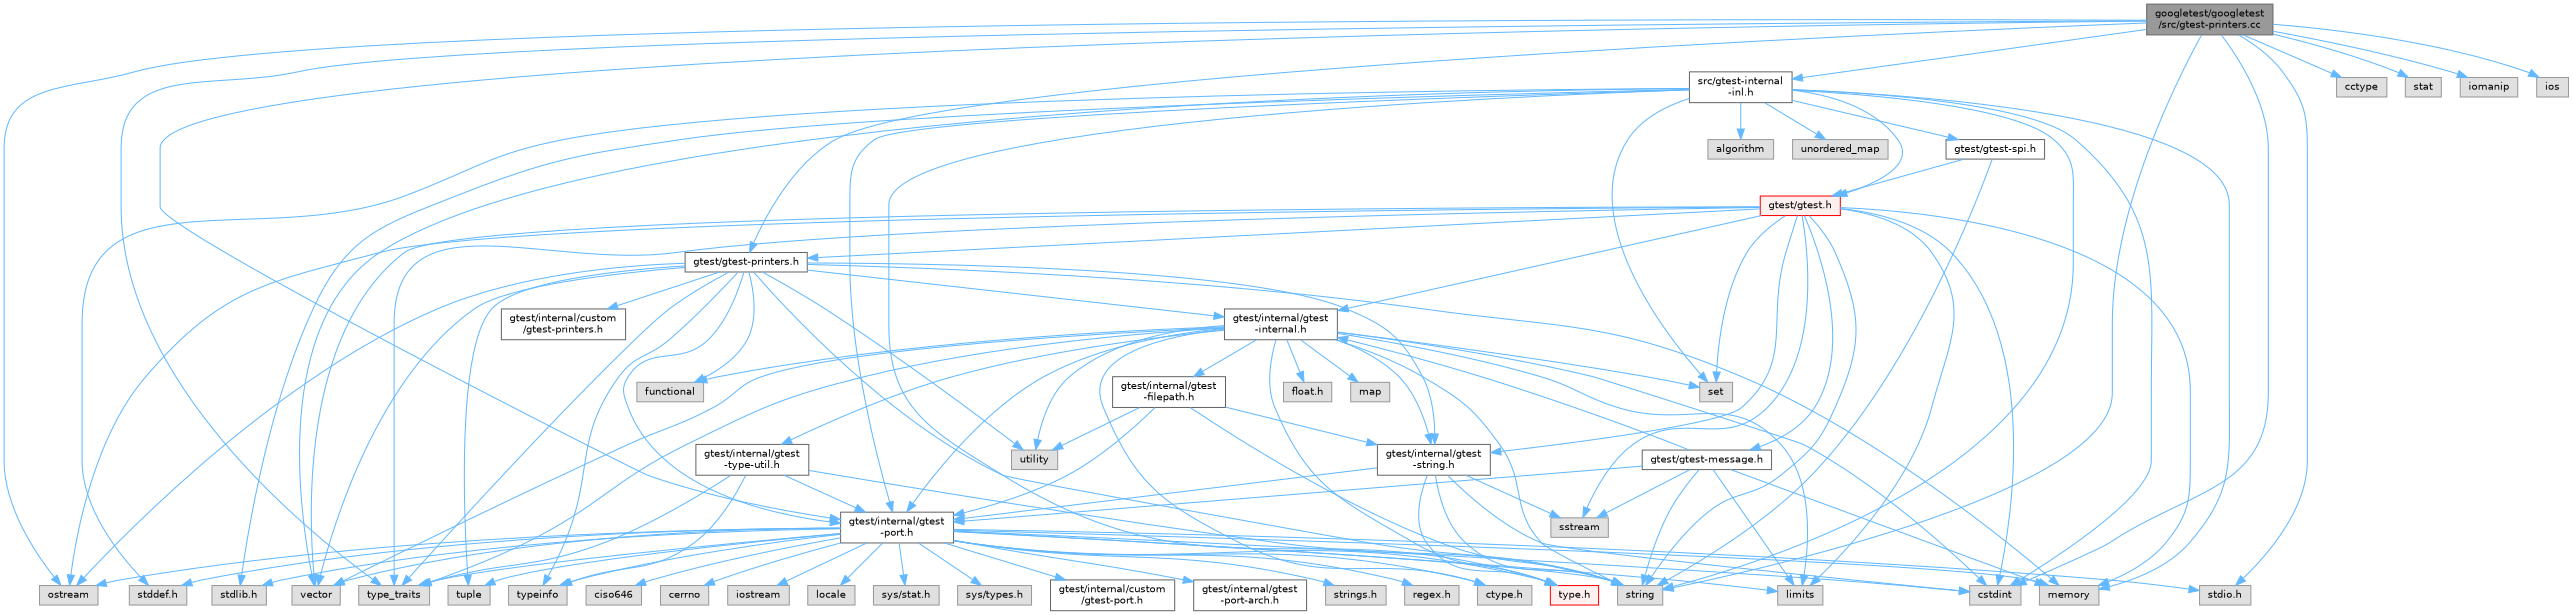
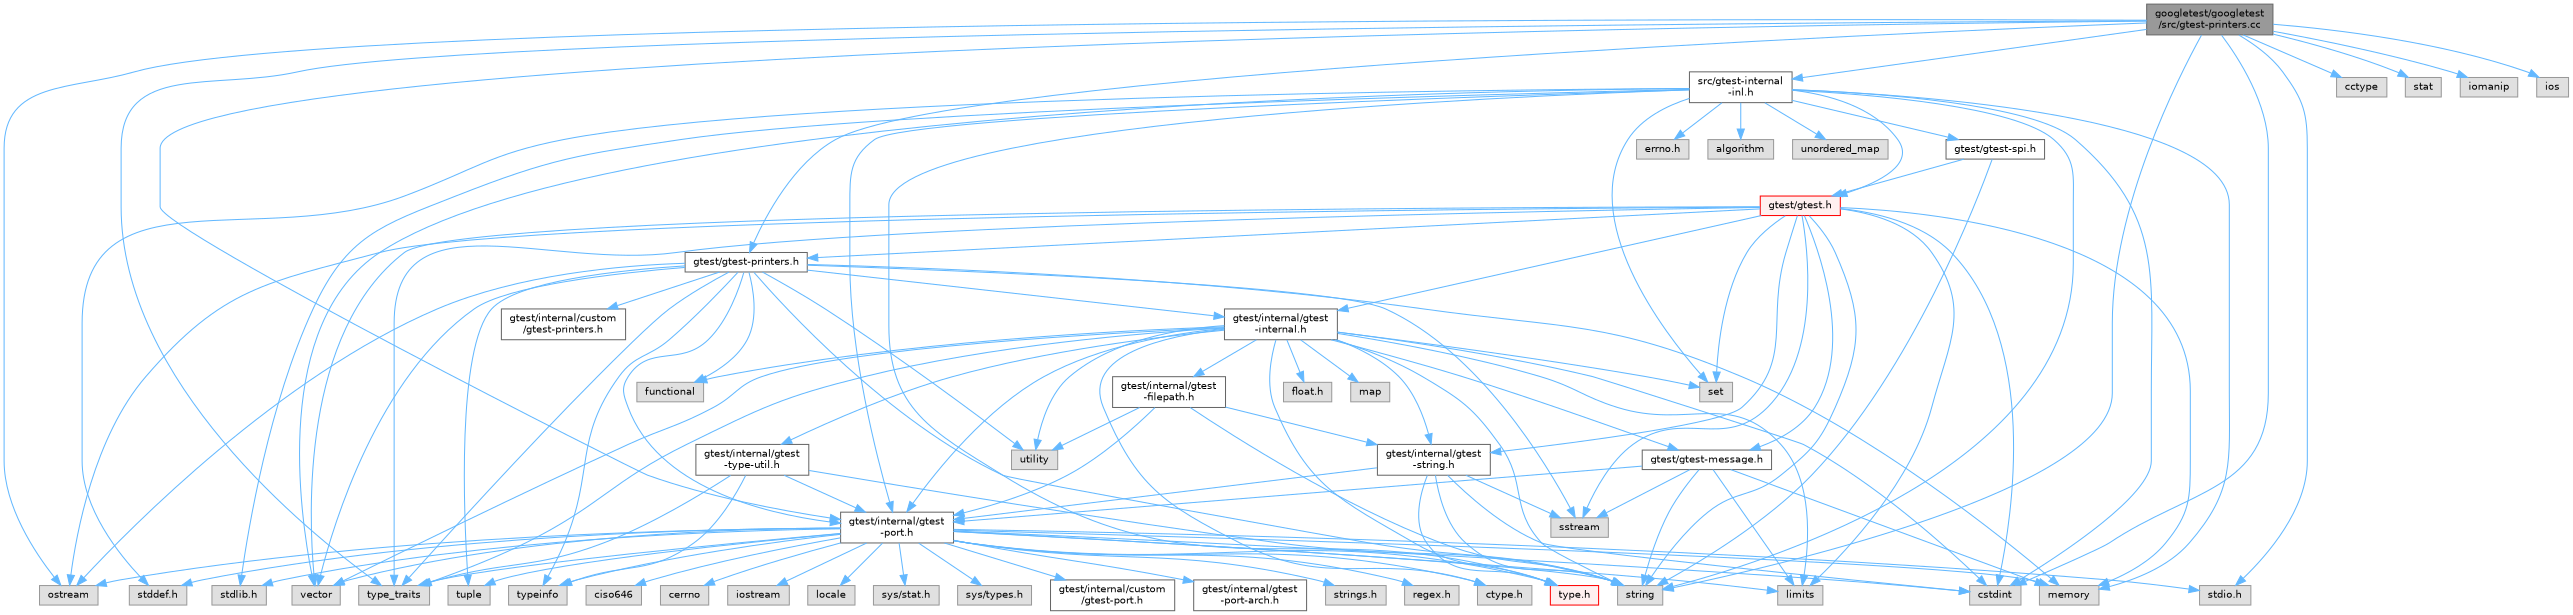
node "errno.h": added
edge "gtest/gtest-printers.h" -> "gtest/internal/gtest -string.h": now "gtest/gtest-printers.h" -> "sstream"
edge "gtest/gtest-message.h" -> "gtest/internal/gtest -internal.h": reversed
